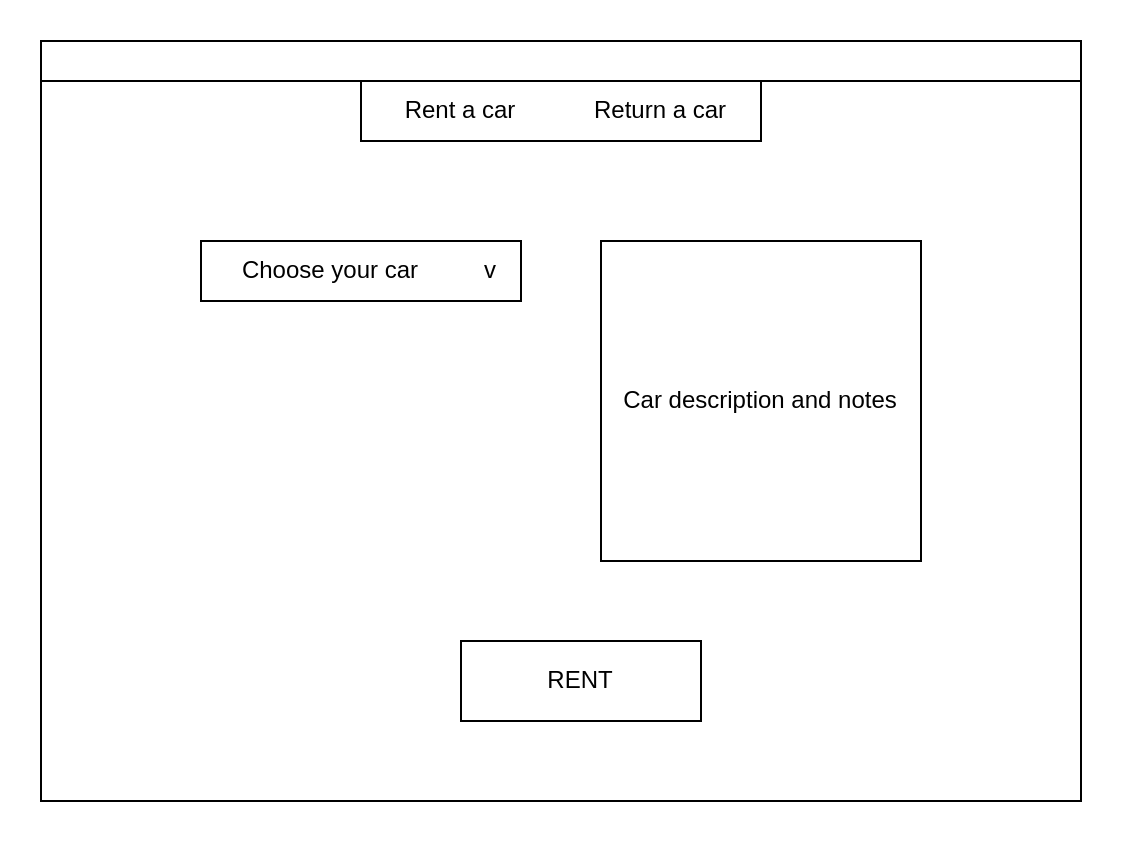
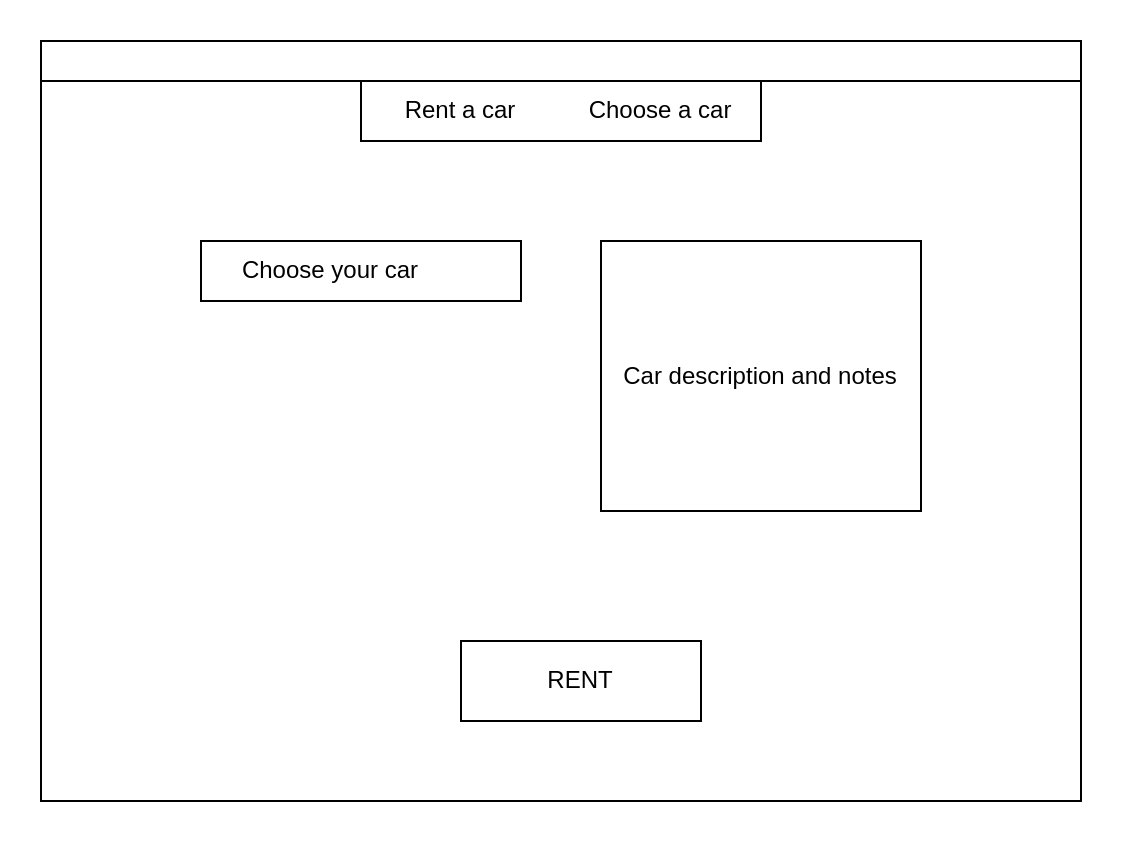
node "Return a car": label "Return a car" -> "Choose a car"
node "v": removed
node "Car description and notes": size 320x320 -> 320x270
